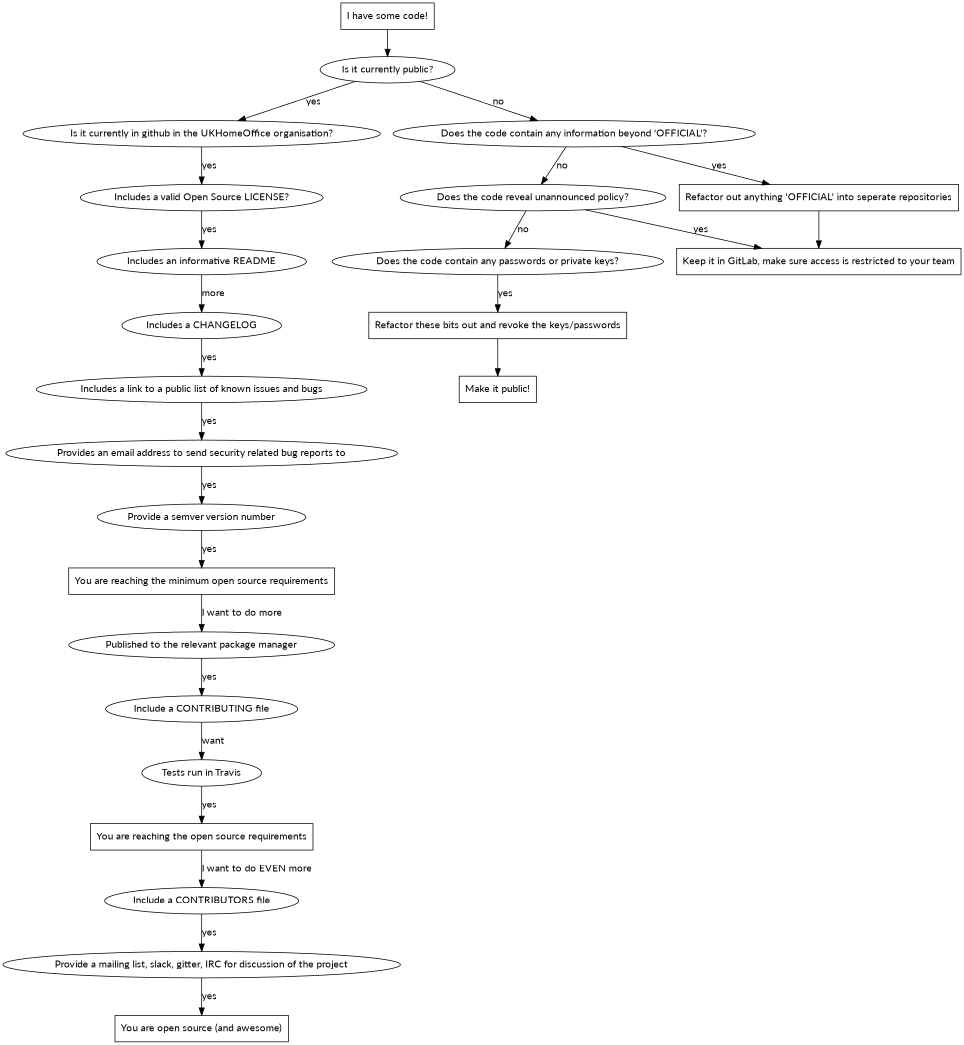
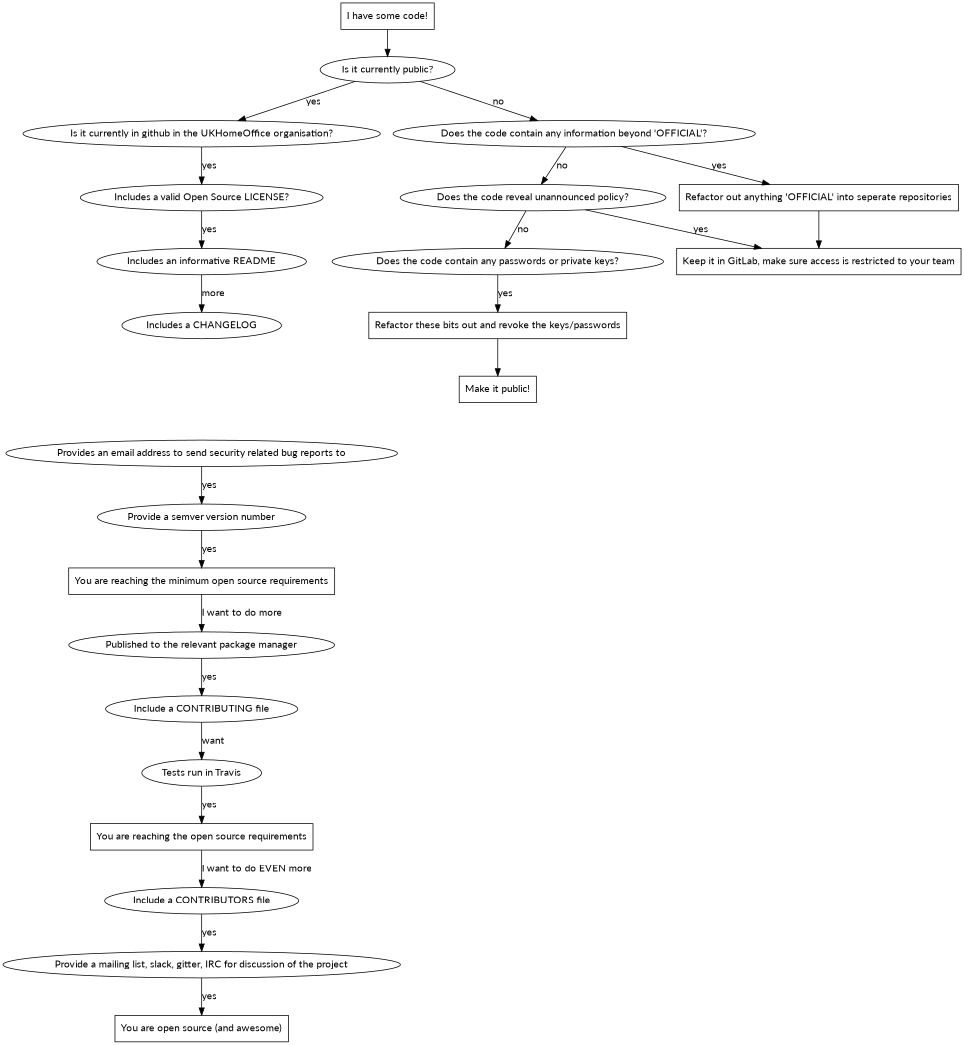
node "Includes a link to a public list of known issues and bugs": removed
